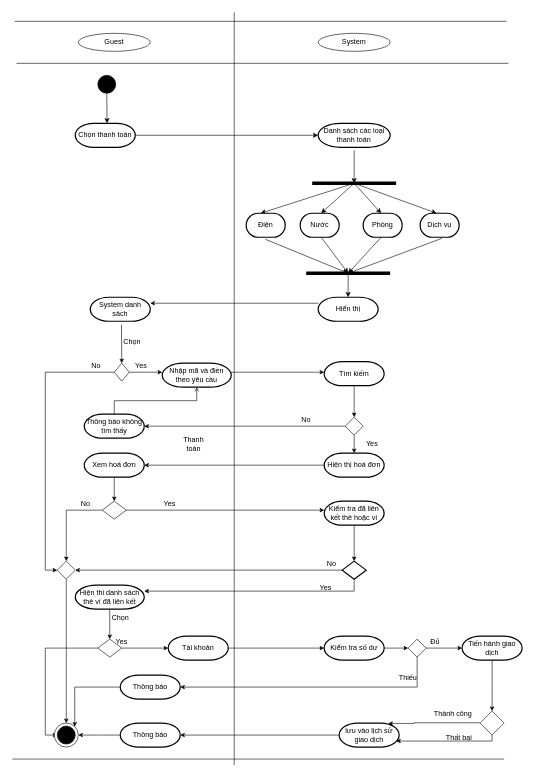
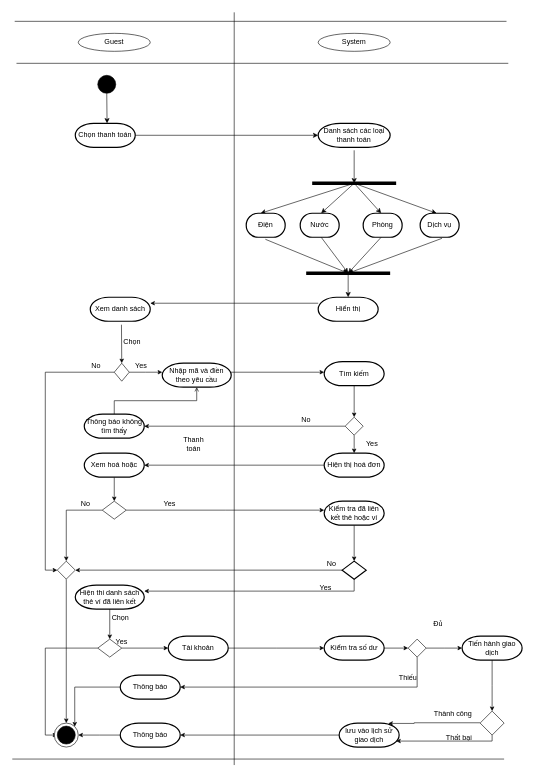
node "System danh sách": label "System danh sách" -> "Xem danh sách"
node "Xem hoá đơn": label "Xem hoá đơn" -> "Xem hoá hoặc"
node "Đủ": moved (435, 642) -> (438, 624)
